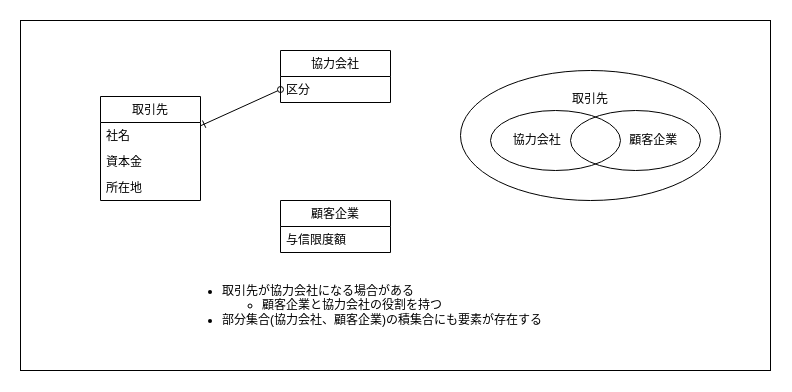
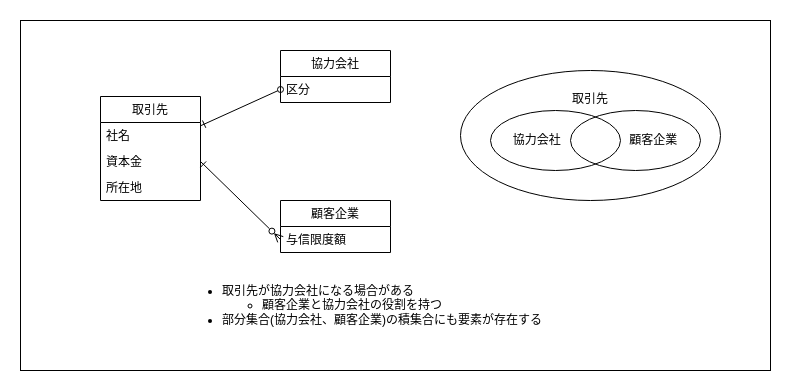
edge "資本金" -- "与信限度額": added
